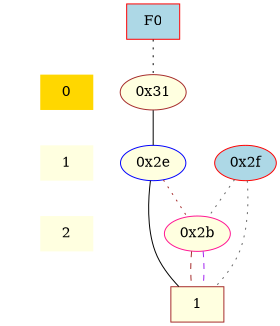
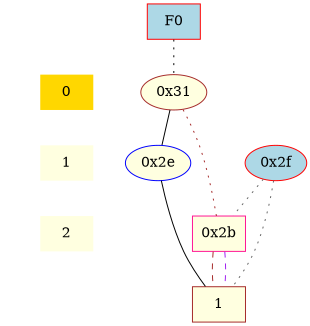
edge "0x2e" -- "0x2b": now "0x31" -- "0x2b"
node "0x2b": shape ellipse -> box
